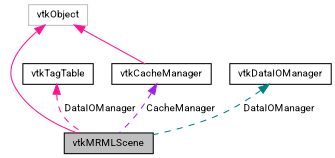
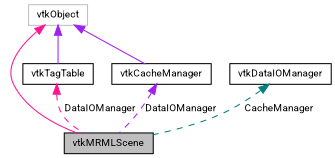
edge "vtkCacheManager" -> "vtkObject": color deeppink -> purple
edge "vtkTagTable" -> "vtkObject": added
edge "vtkMRMLScene" -> "vtkCacheManager": label " CacheManager" -> " DataIOManager"
edge "vtkMRMLScene" -> "vtkDataIOManager": label " DataIOManager" -> " CacheManager"
